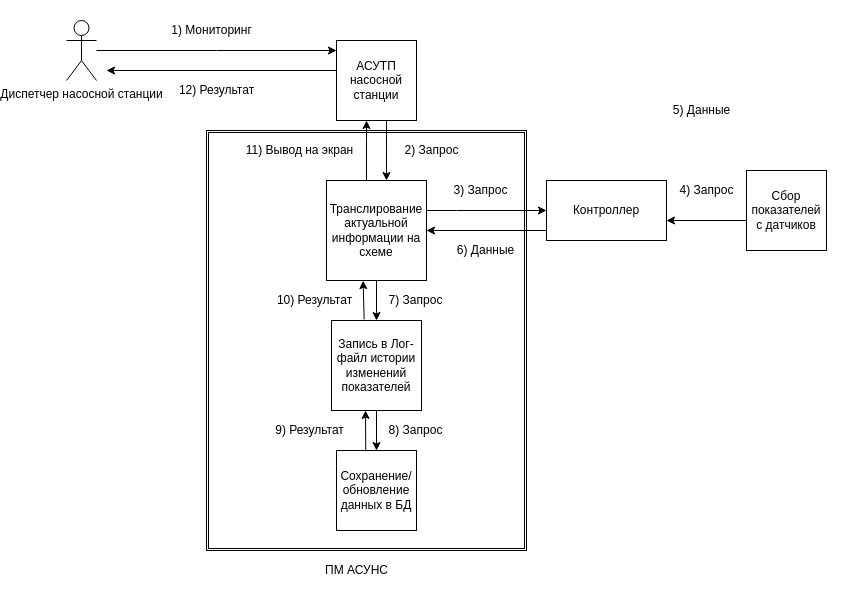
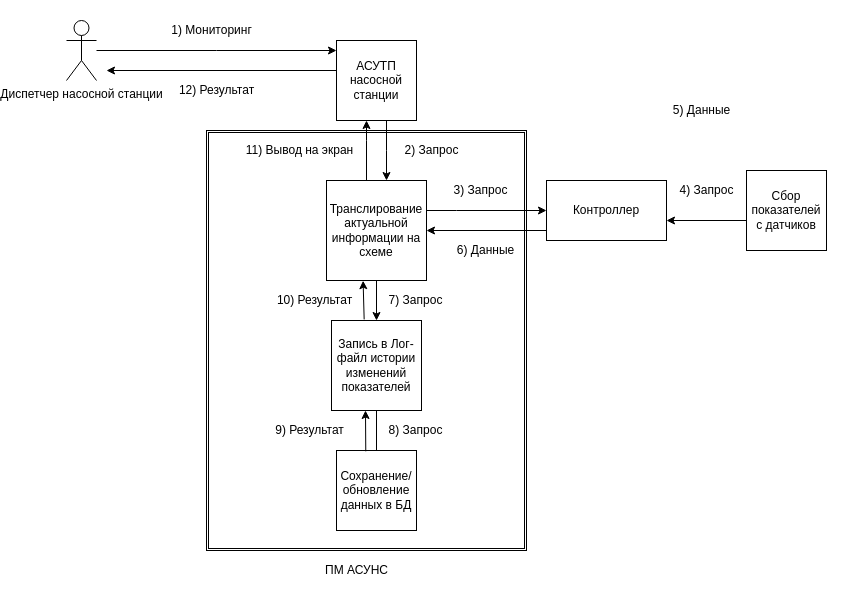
edge "Запись в Лог-файл истории изменений показателей" -> "Сохранение/обновление данных в БД": arrowhead classic -> none
